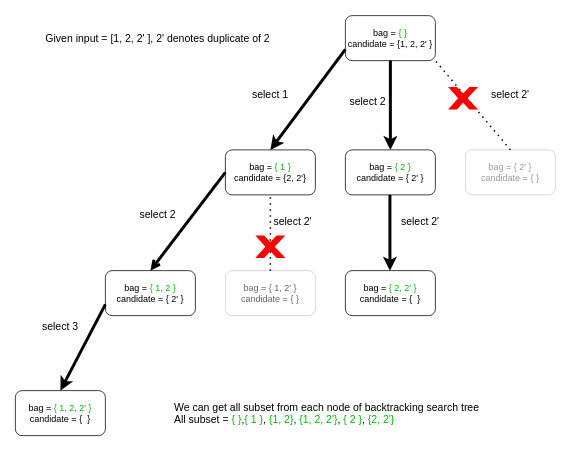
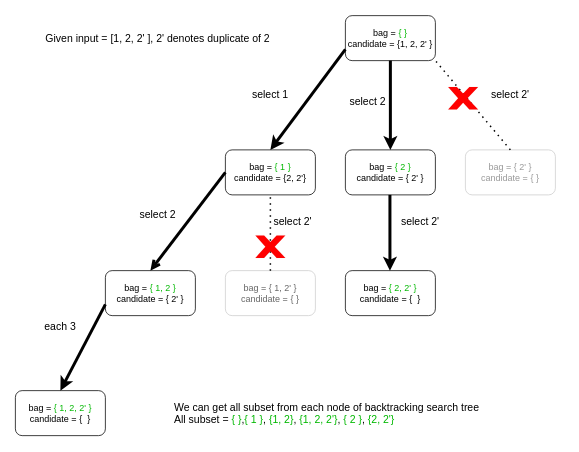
node "select 3": label "select 3" -> "each 3"
